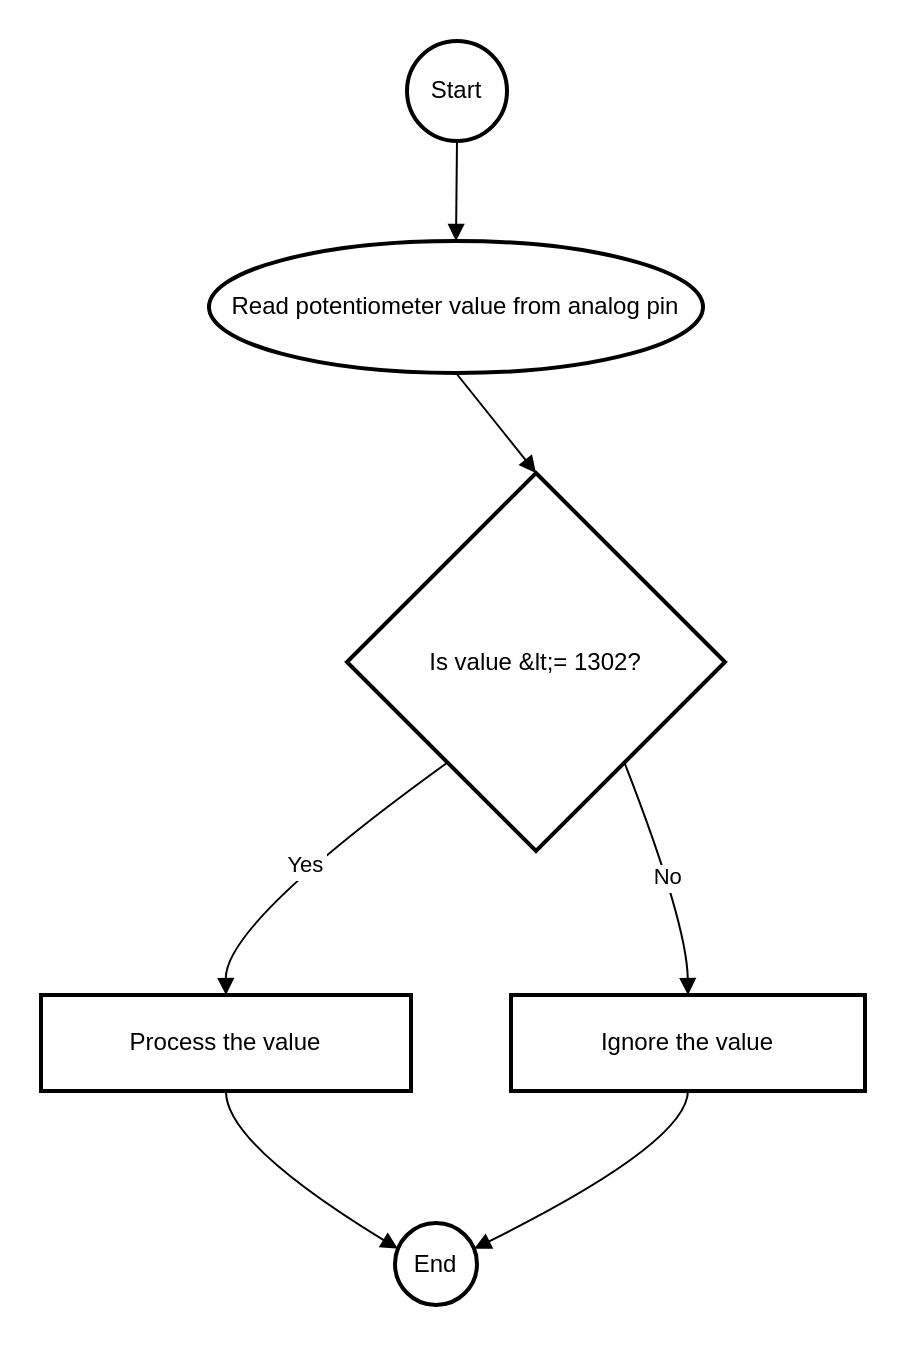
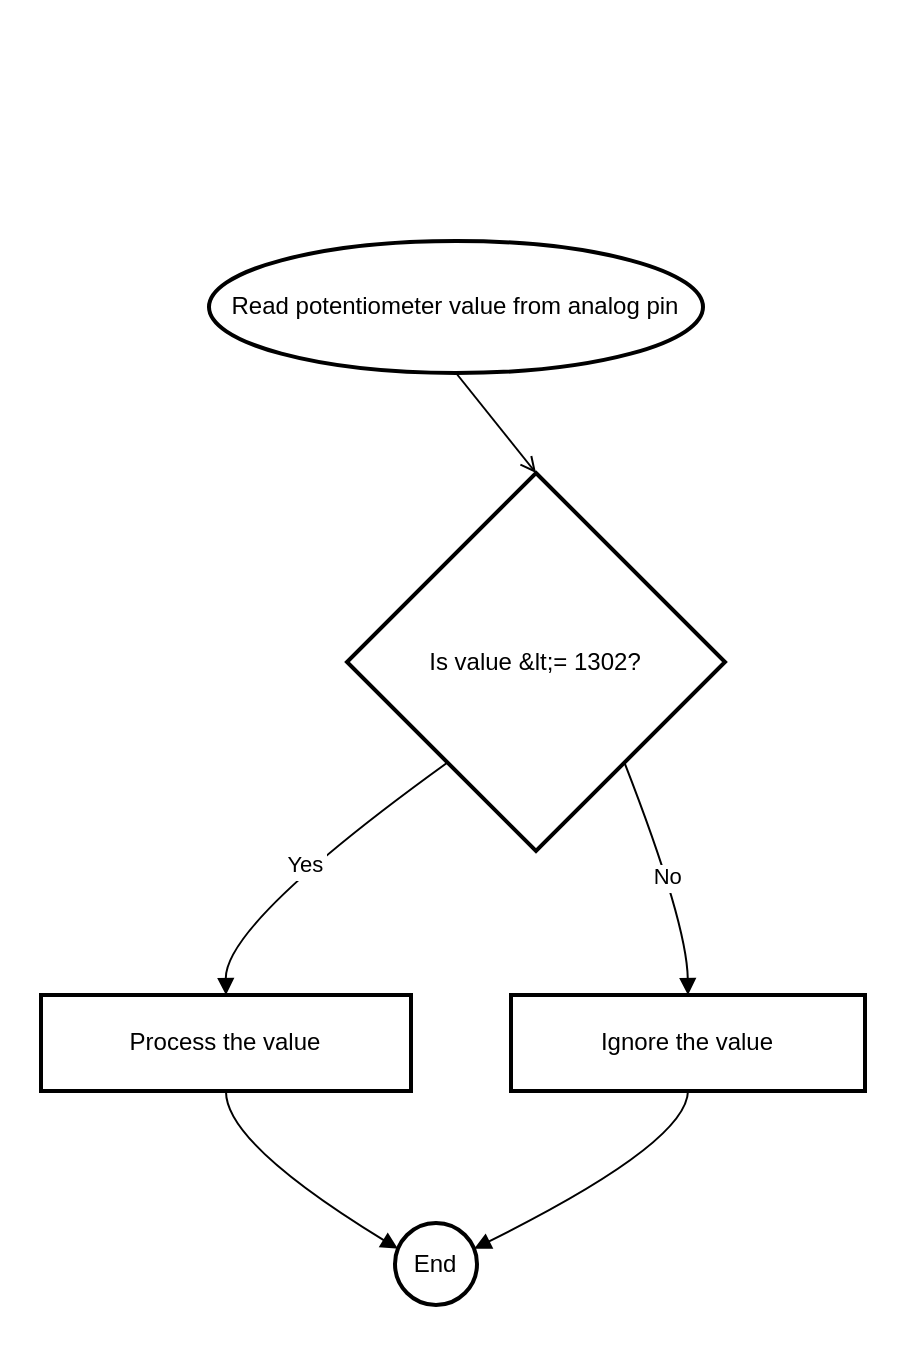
node "Start": removed
edge "Start" -> "Read potentiometer value from analog pin": removed
edge "Read potentiometer value from analog pin" -> "Is value &lt;= 1302?": arrowhead block -> open
